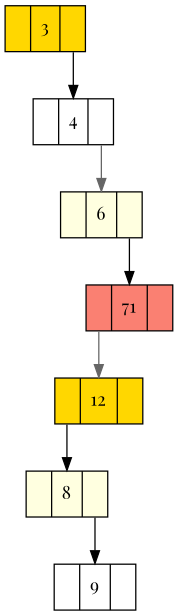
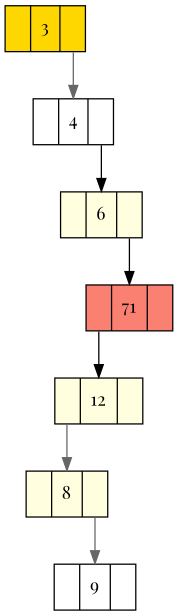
edge "3" -> "4": color black -> gray40
edge "4" -> "6": color gray40 -> black
edge "71" -> "12": color gray40 -> black
node "12": fillcolor gold -> lightyellow
edge "12" -> "8": color black -> gray40
edge "8" -> "9": color black -> gray40
